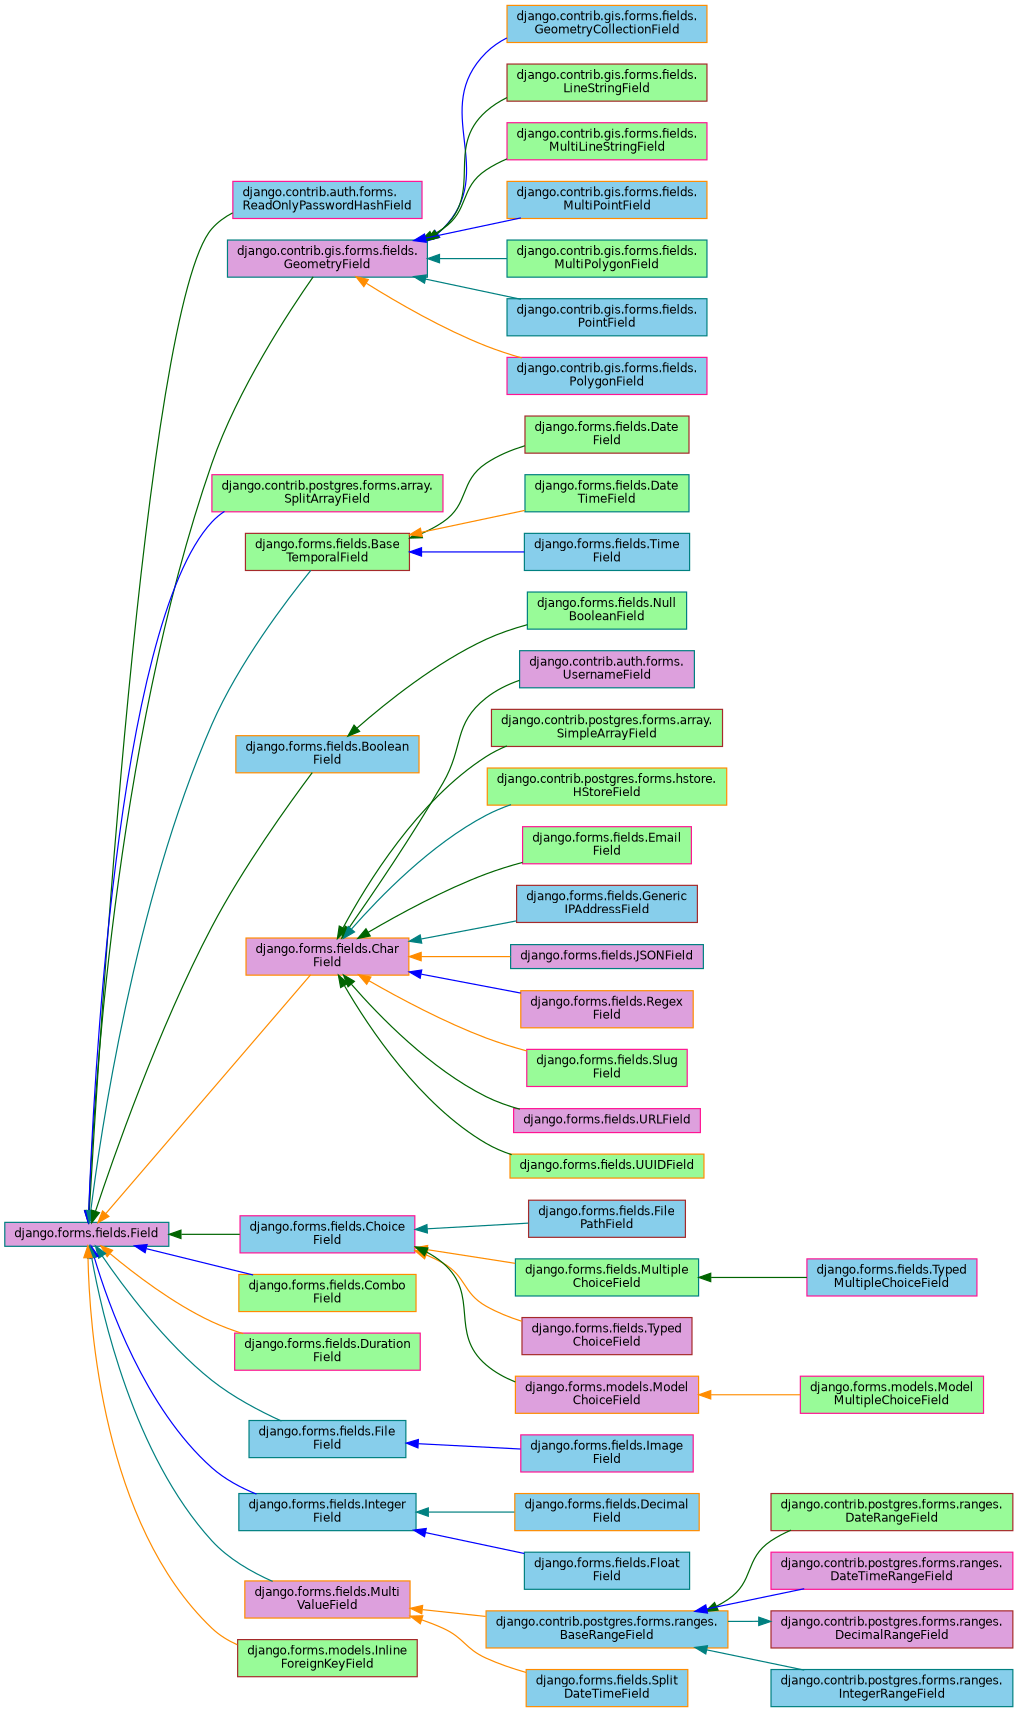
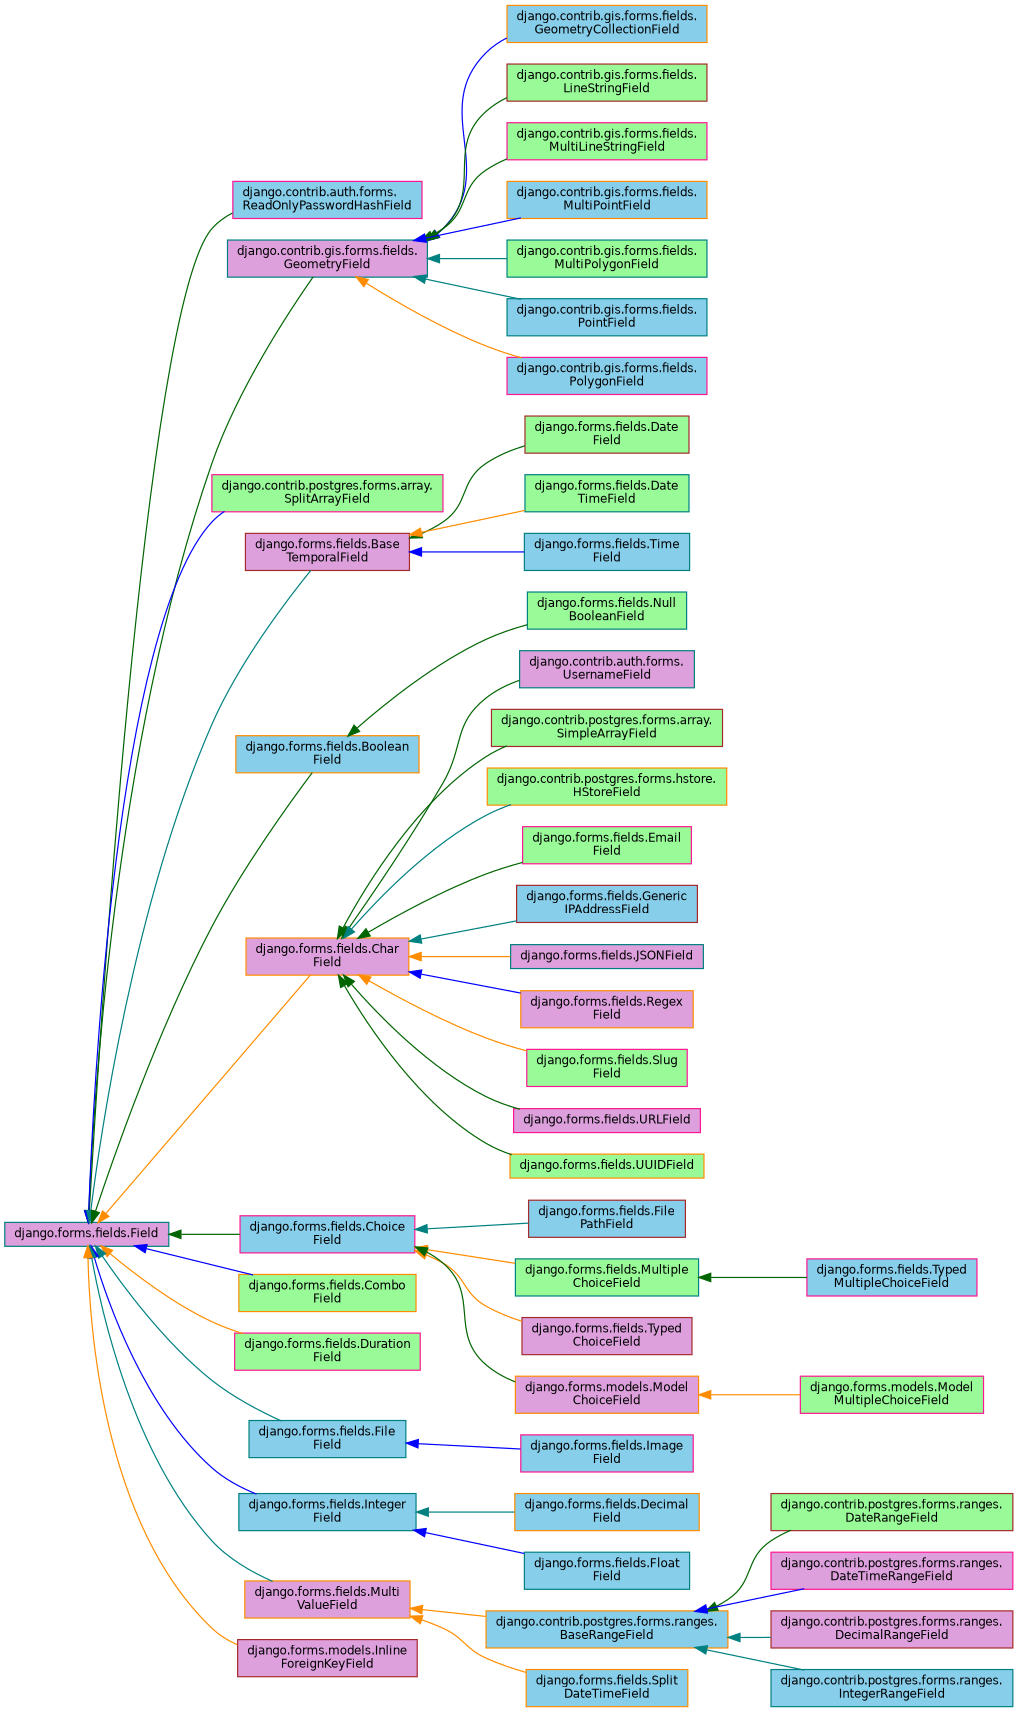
node "django.forms.fields.Base TemporalField": fillcolor palegreen -> plum
edge "django.contrib.postgres.forms.ranges. BaseRangeField" -> "django.contrib.postgres.forms.ranges. DecimalRangeField": reversed
node "django.forms.models.Inline ForeignKeyField": fillcolor palegreen -> plum
